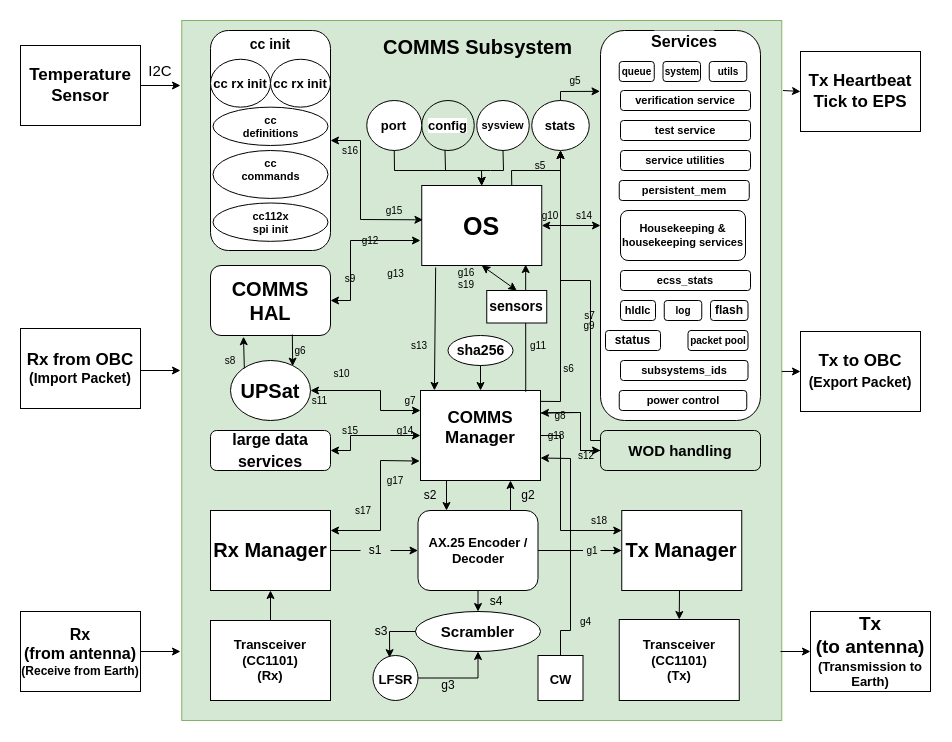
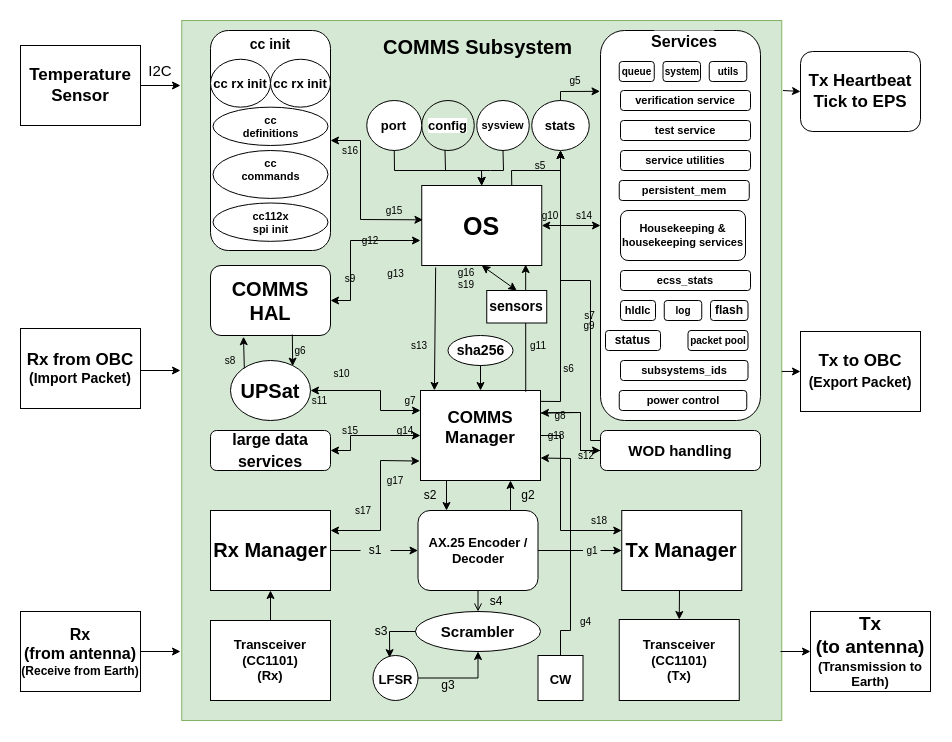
node "Tx Heartbeat Tick to EPS": shape rectangle -> rounded rectangle
node "WOD handling": fillcolor #d5e8d4 -> #ffffff
edge "AX.25 Encoder / Decoder" -> "Scrambler": arrowhead classic -> open
